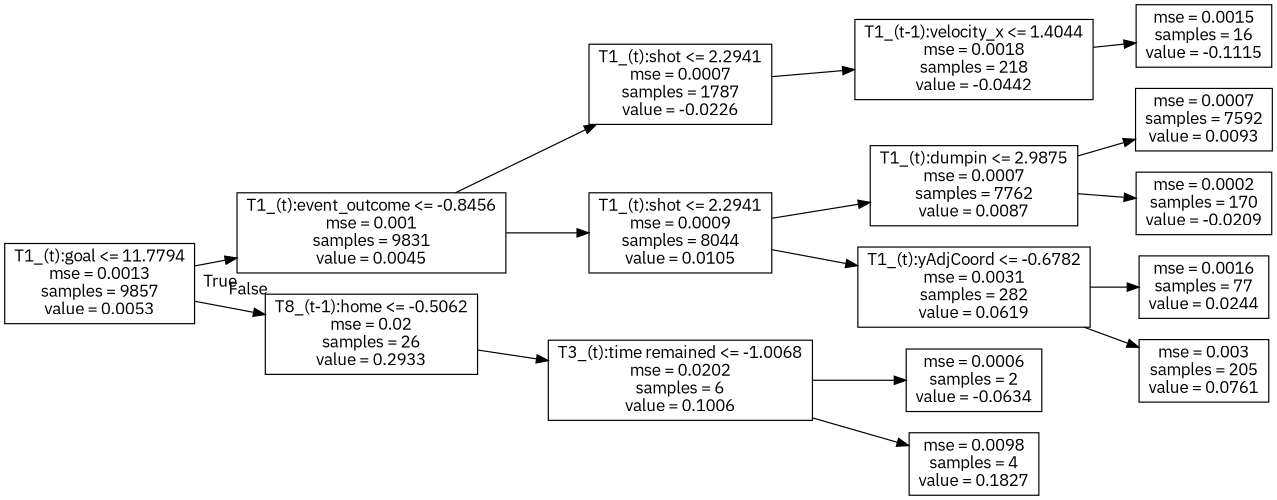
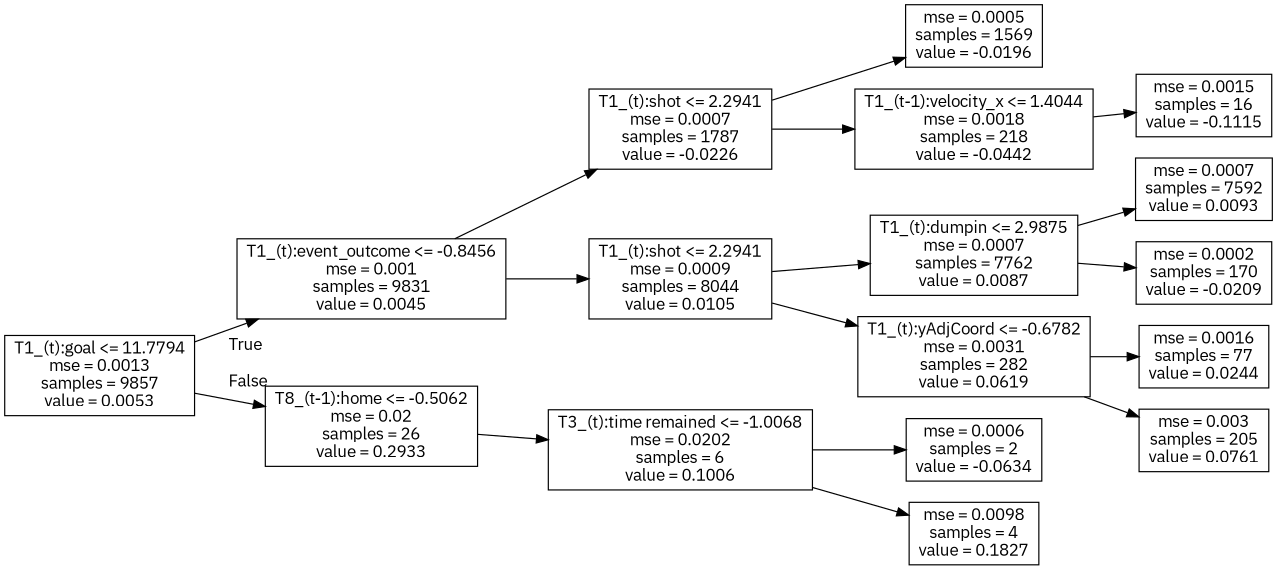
node "mse = 0.0005 samples = 1569 value = -0.0196": added
